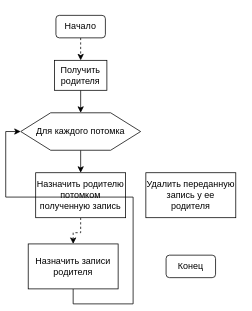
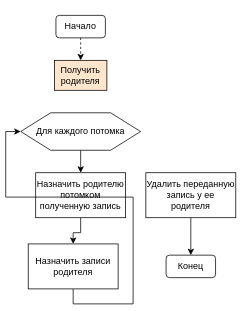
node "Получить родителя": fillcolor #ffffff -> #ffe6cc
edge "Получить родителя" -> "Для каждого потомка": removed
edge "Назначить родителю потомком полученную запись" -> "Назначить записи родителя": style dashed -> solid
edge "Удалить переданную запись у ее родителя" -> "Конец": added
